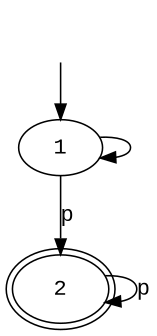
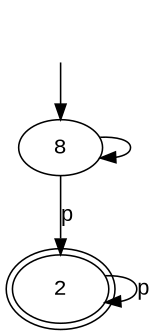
node "1": label "1" -> "8"
